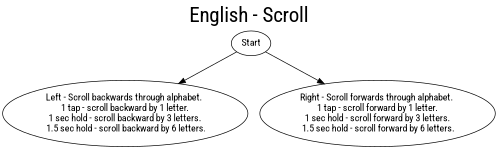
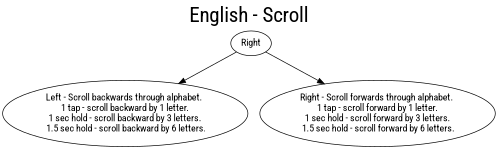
node "Start": label "Start" -> "Right"
